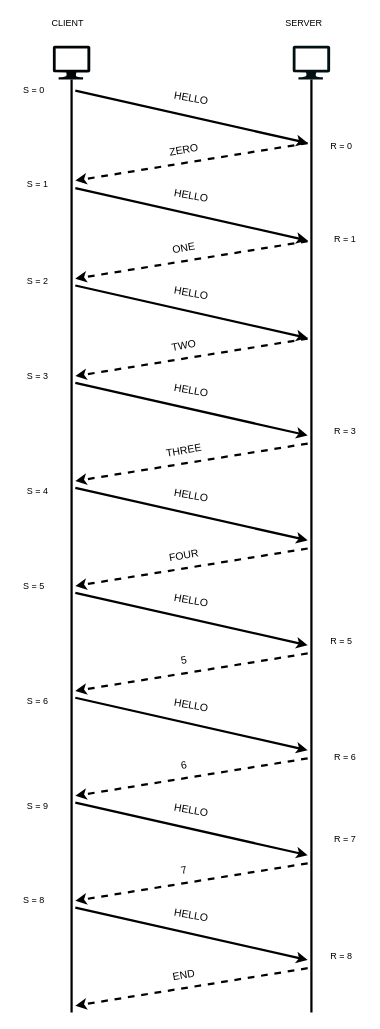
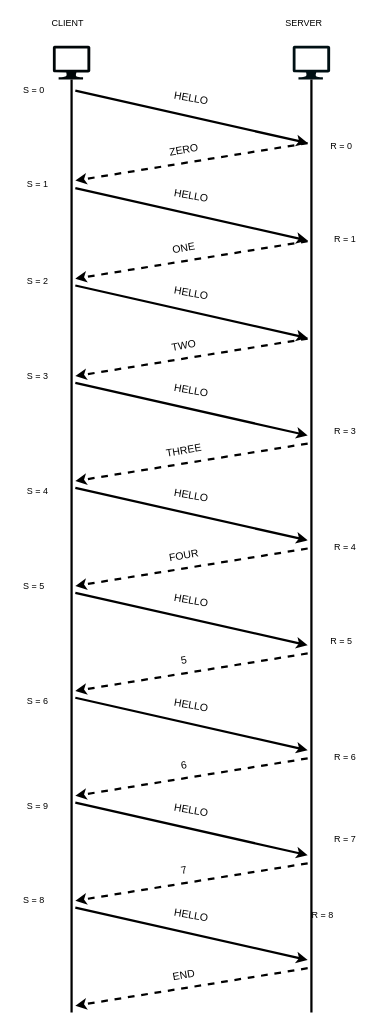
node "R = 4": added
node "R = 8": moved (342, 957) -> (323, 915)
